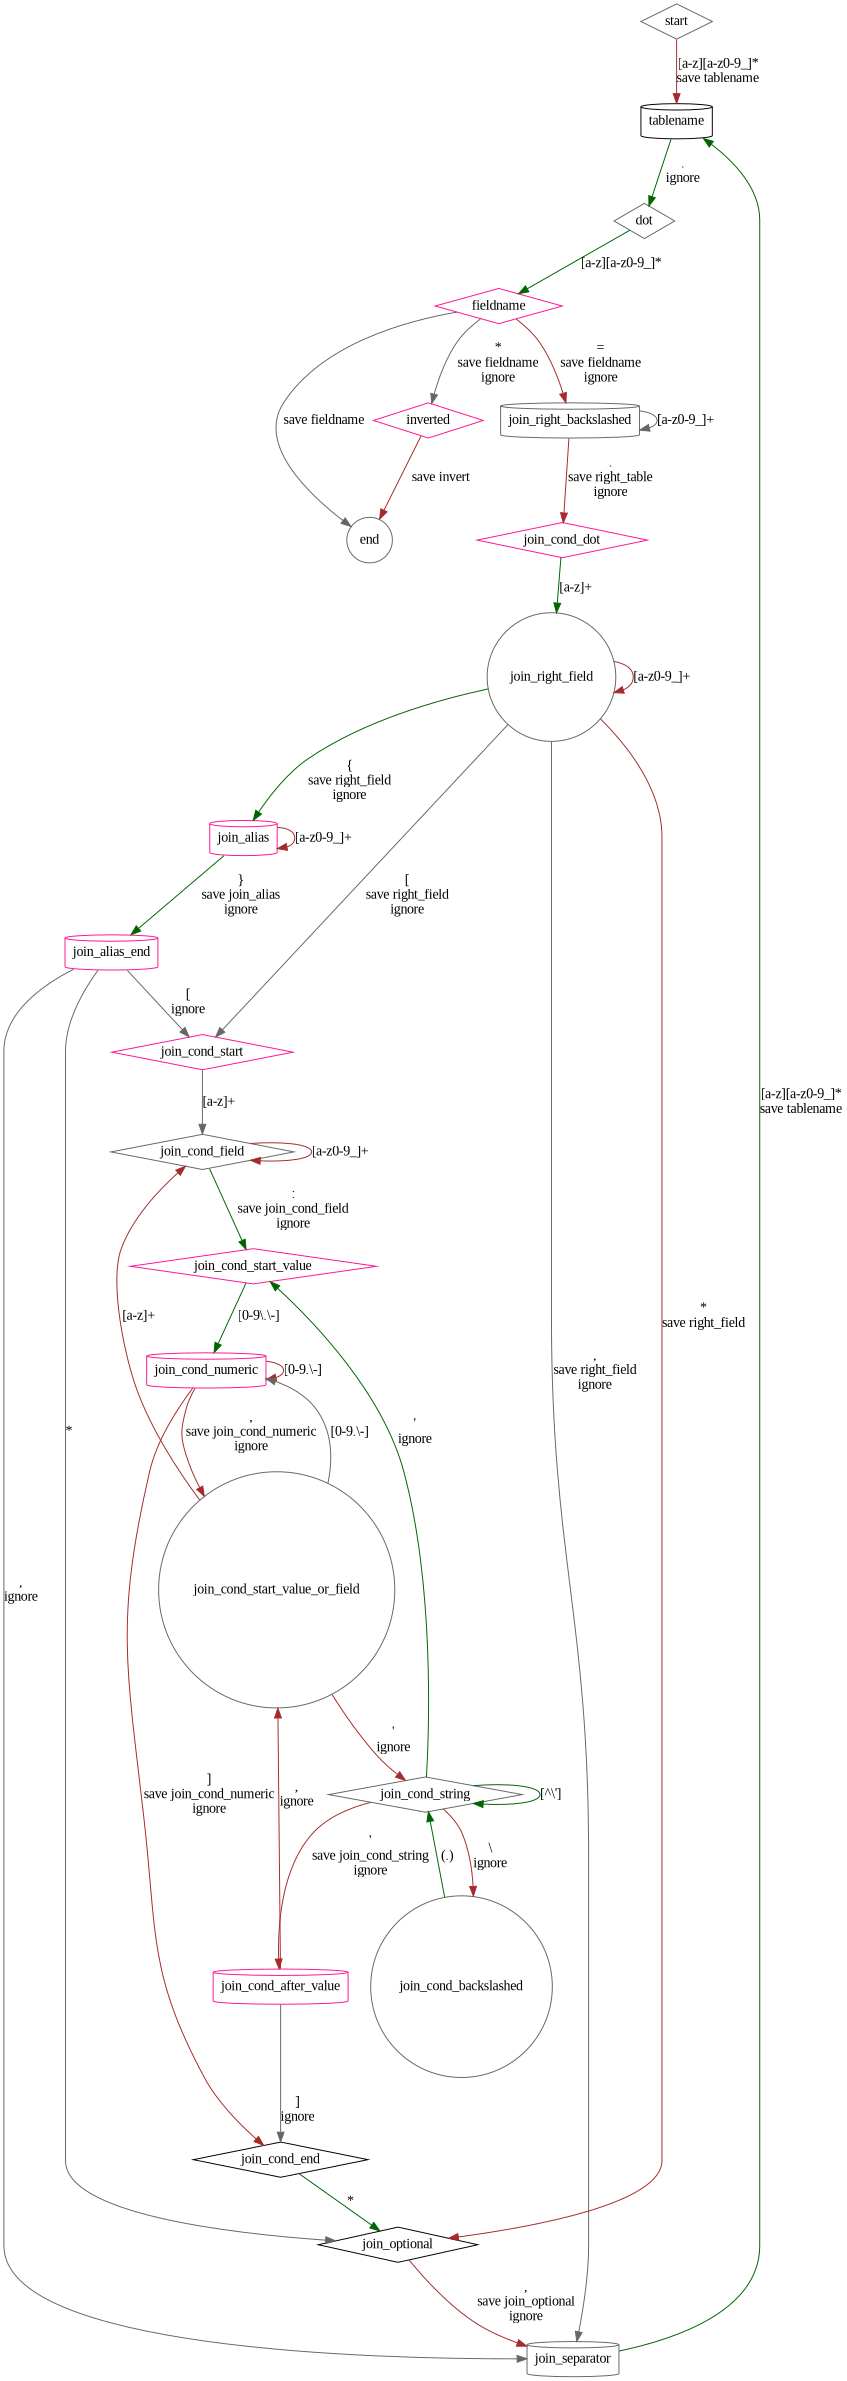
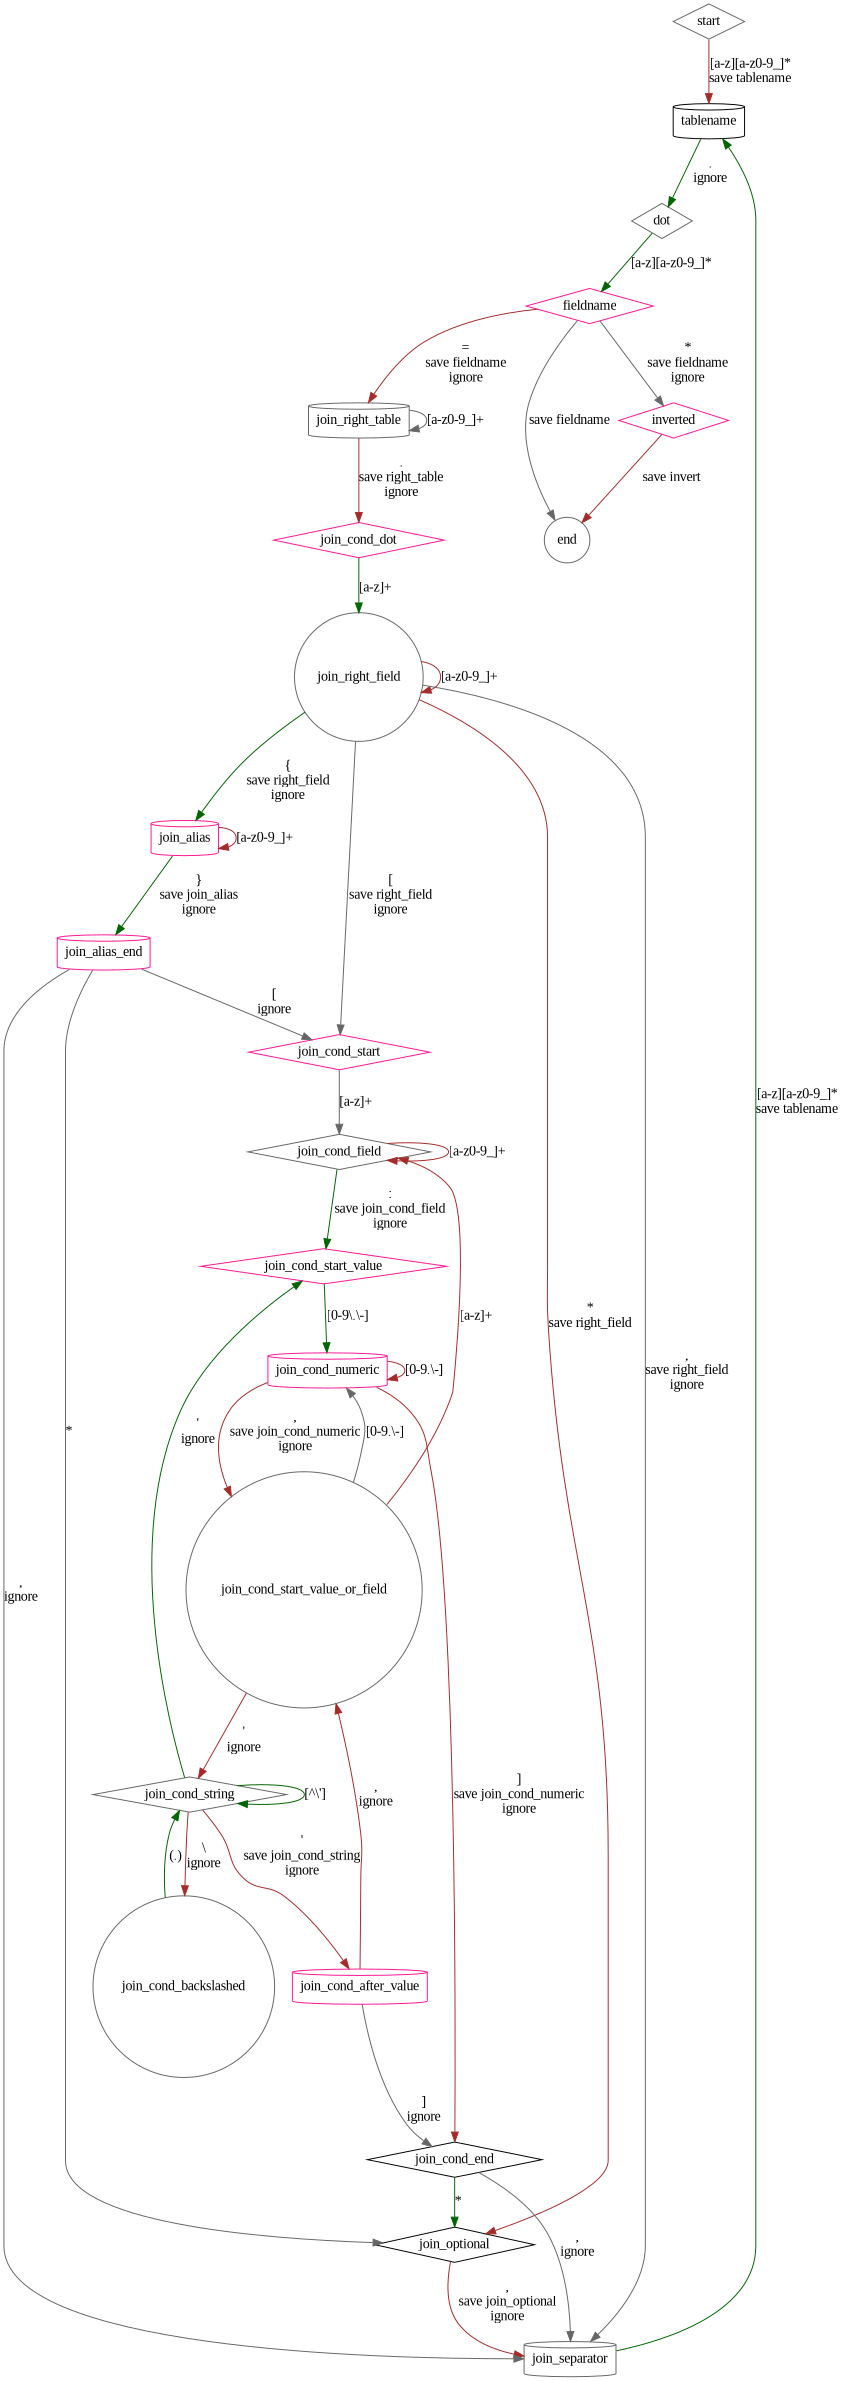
node "join_right_backslashed": label "join_right_backslashed" -> "join_right_table"
edge "join_cond_end" -> "join_separator": added, label ", ignore"
